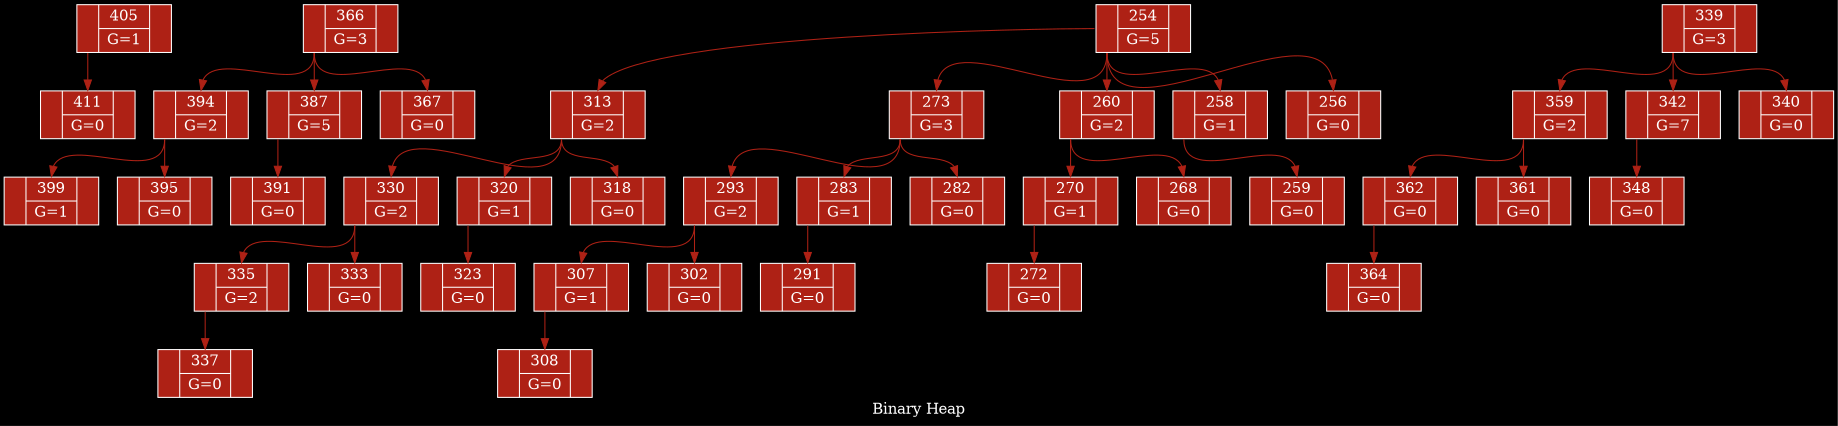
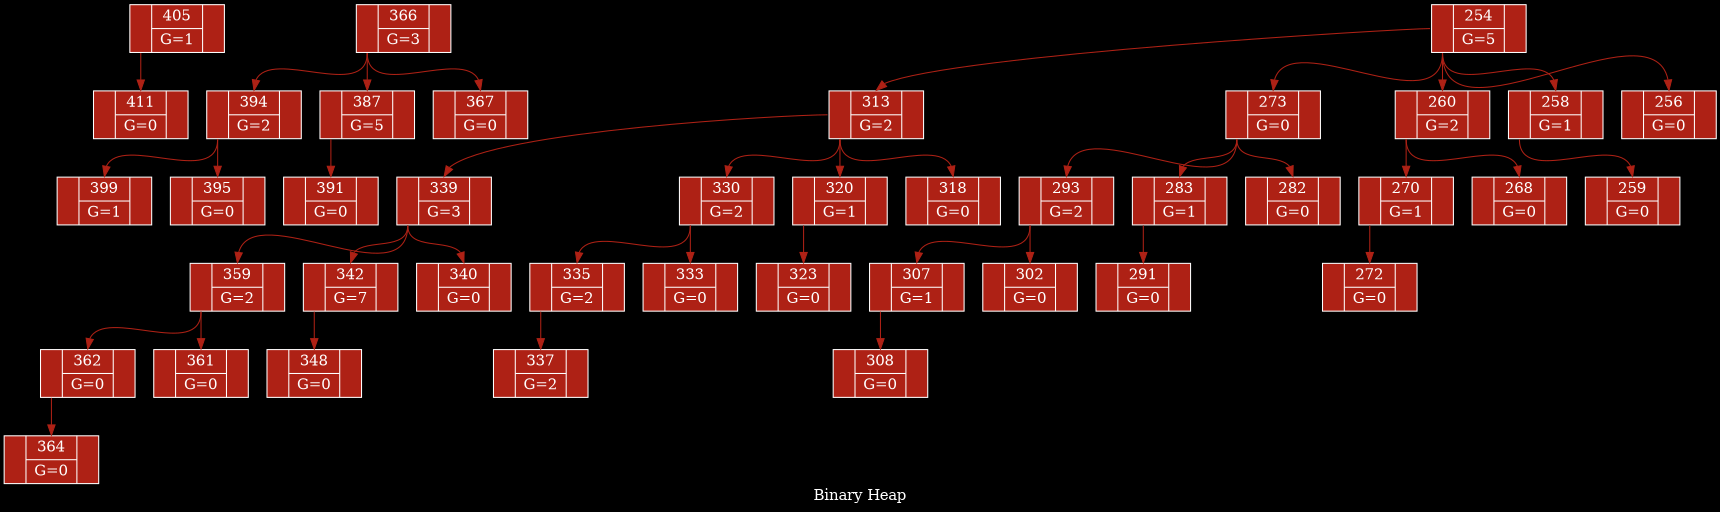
node "273": text "G=3" -> "G=0"
edge "313" -> "339": added
node "337": text "G=0" -> "G=2"
